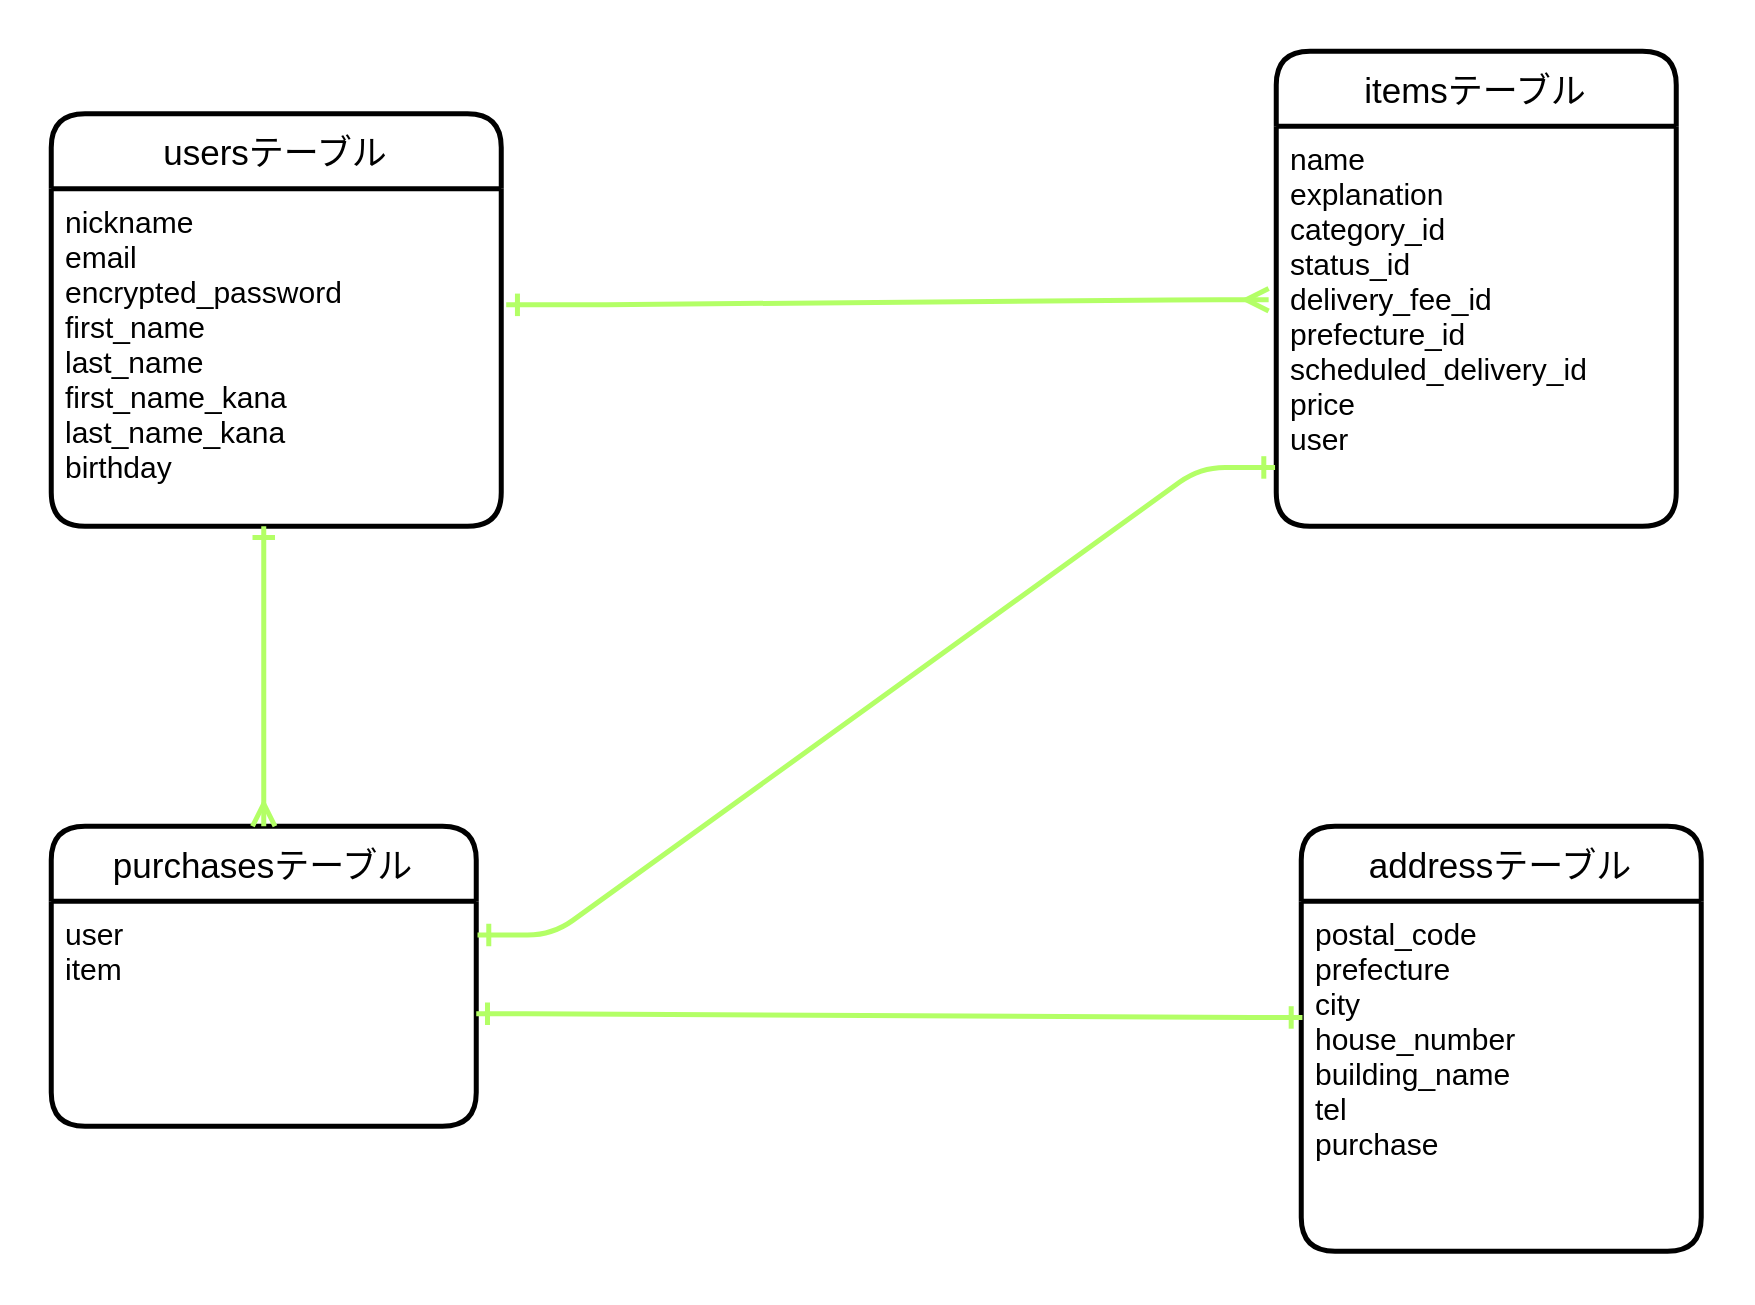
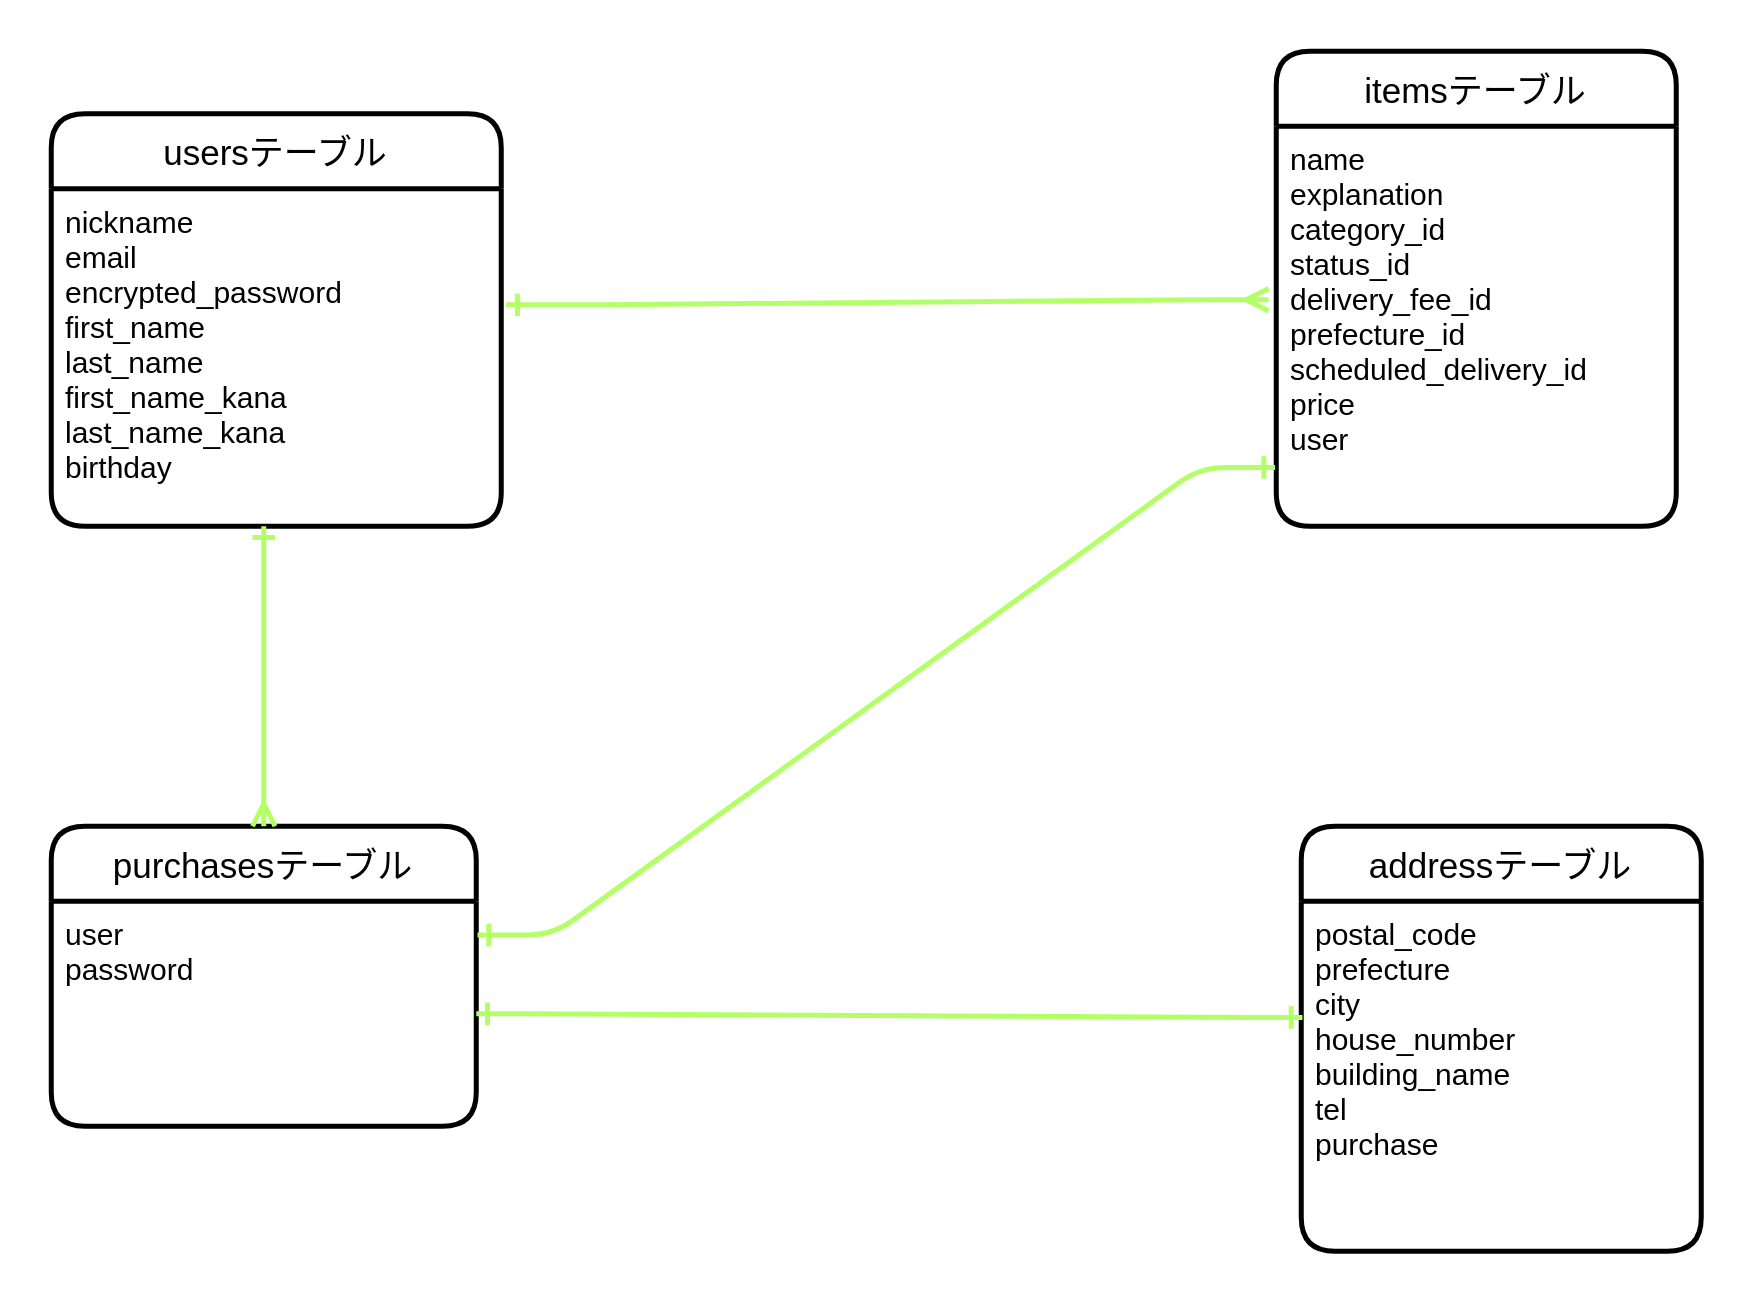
node "user item": label "user item" -> "user password"
